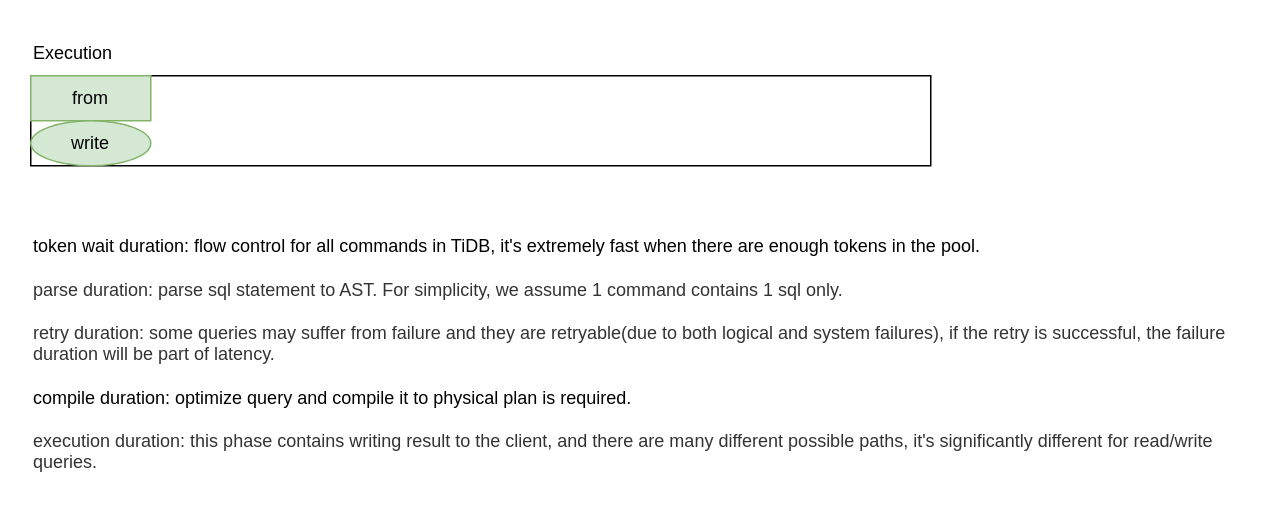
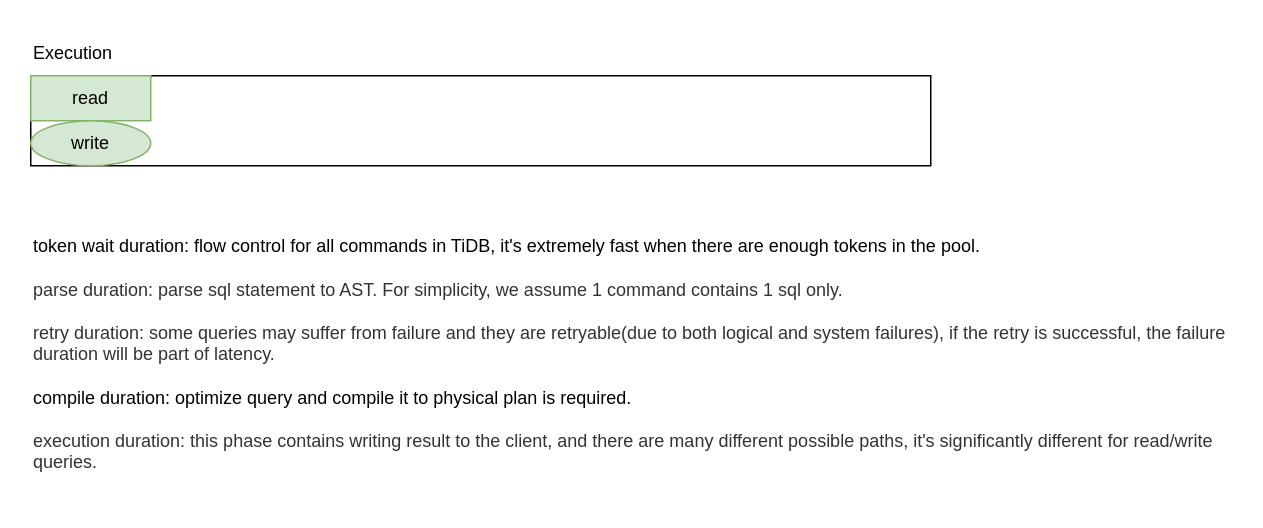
node "from": label "from" -> "read"
